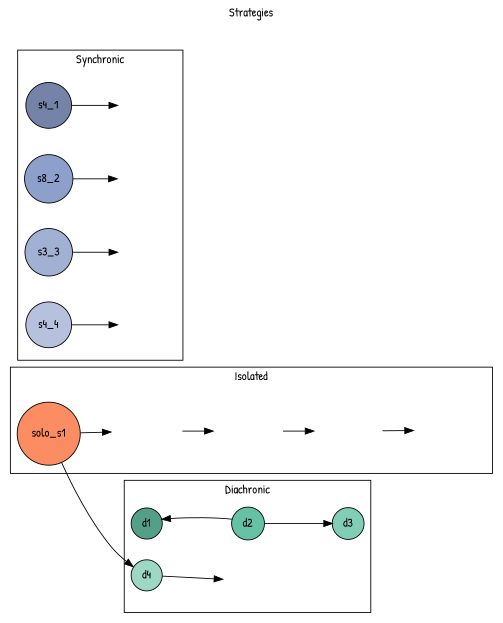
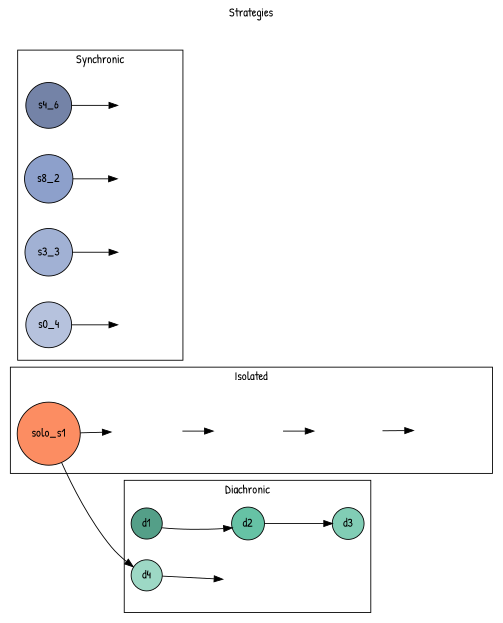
node "s4_1": label "s4_1" -> "s4_6"
node "s4_4": label "s4_4" -> "s0_4"
edge "d2" -> "d1": reversed
